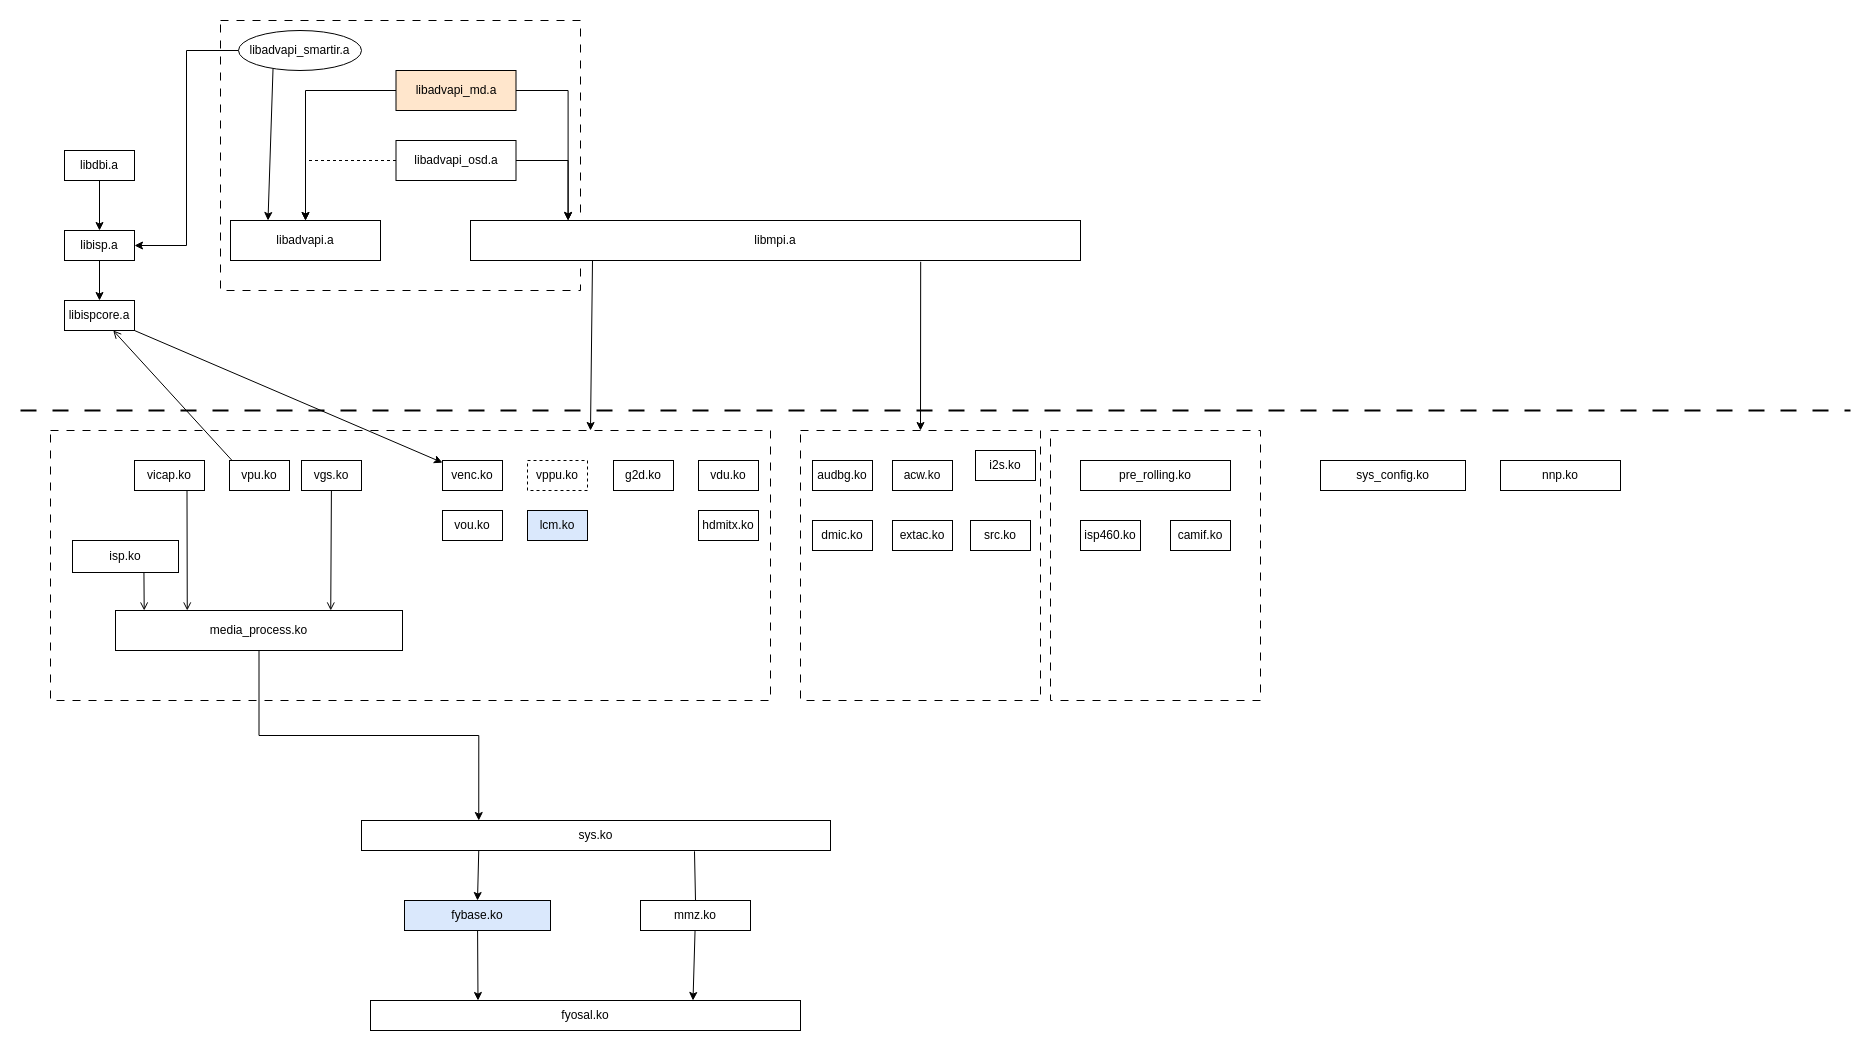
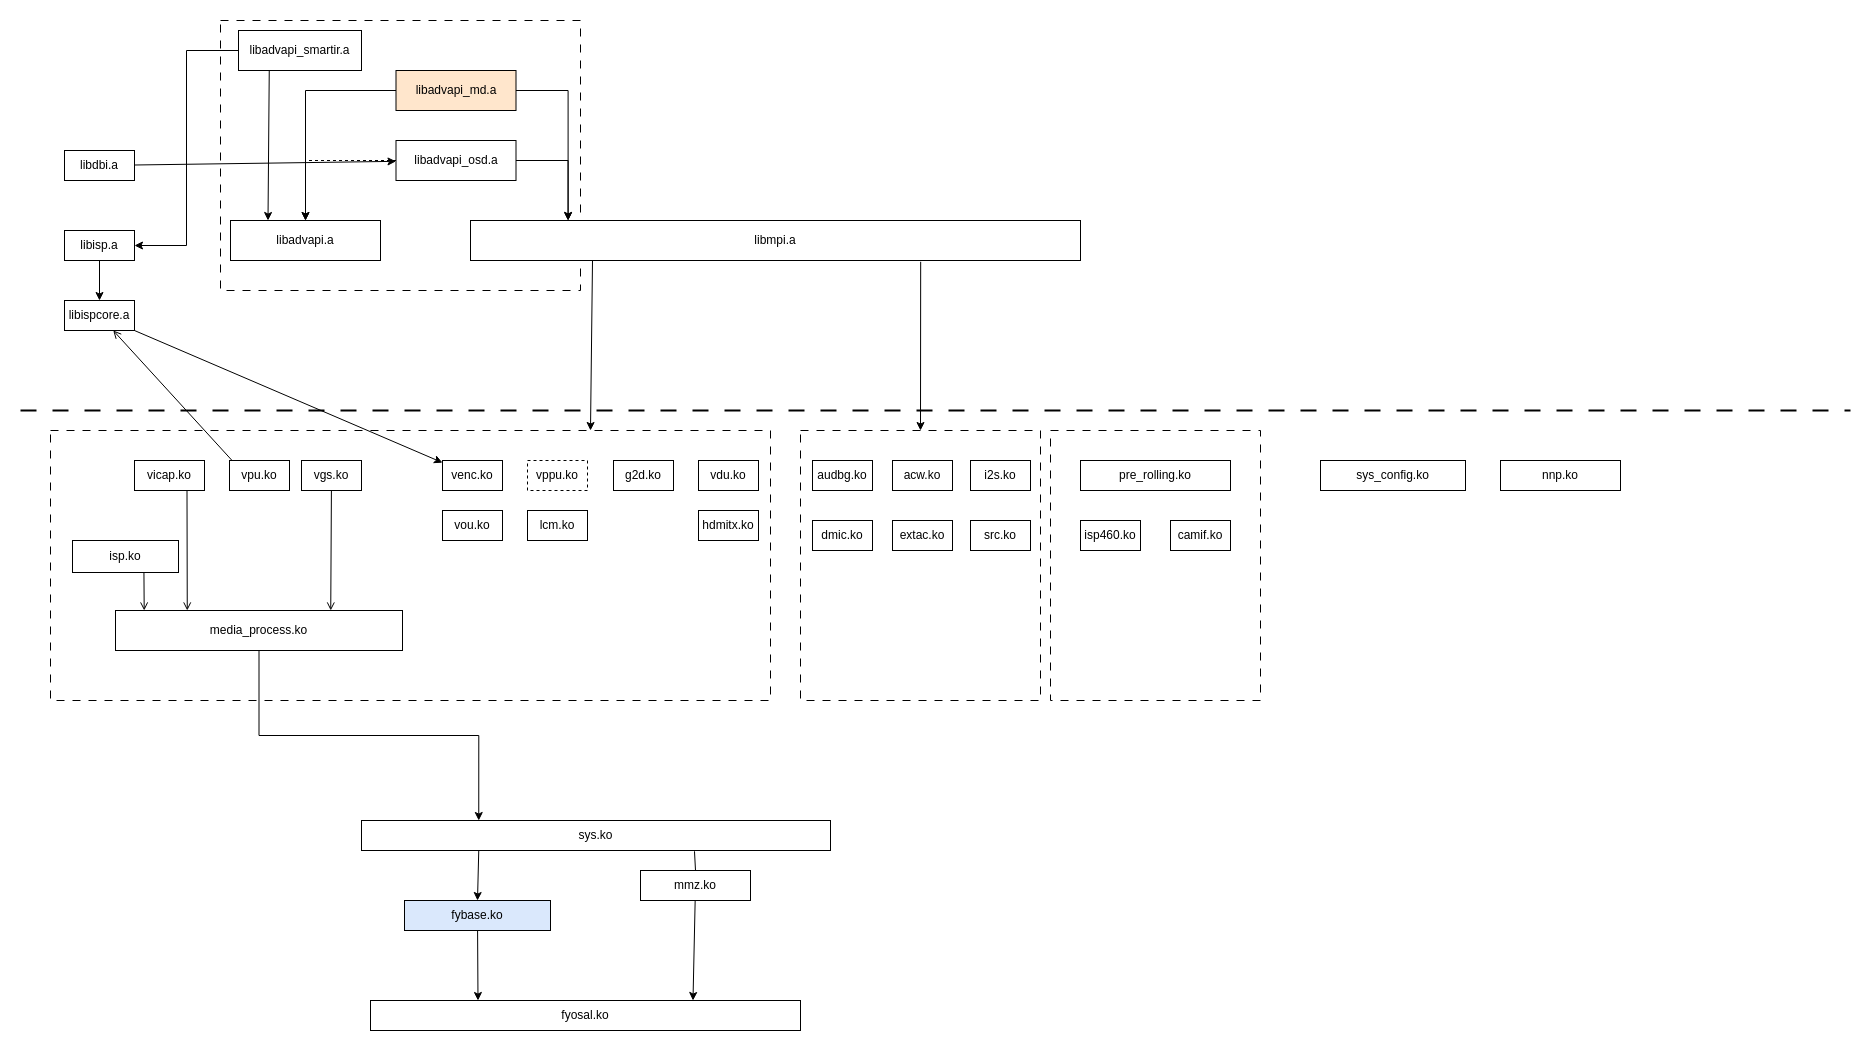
node "libadvapi_smartir.a": shape ellipse -> rectangle
edge "libdbi.a" -> "libisp.a": now "libdbi.a" -> "libadvapi_osd.a"
node "i2s.ko": moved (1006, 466) -> (1001, 476)
node "lcm.ko": fillcolor #dae8fc -> #ffffff
node "mmz.ko": moved (696, 916) -> (696, 886)
